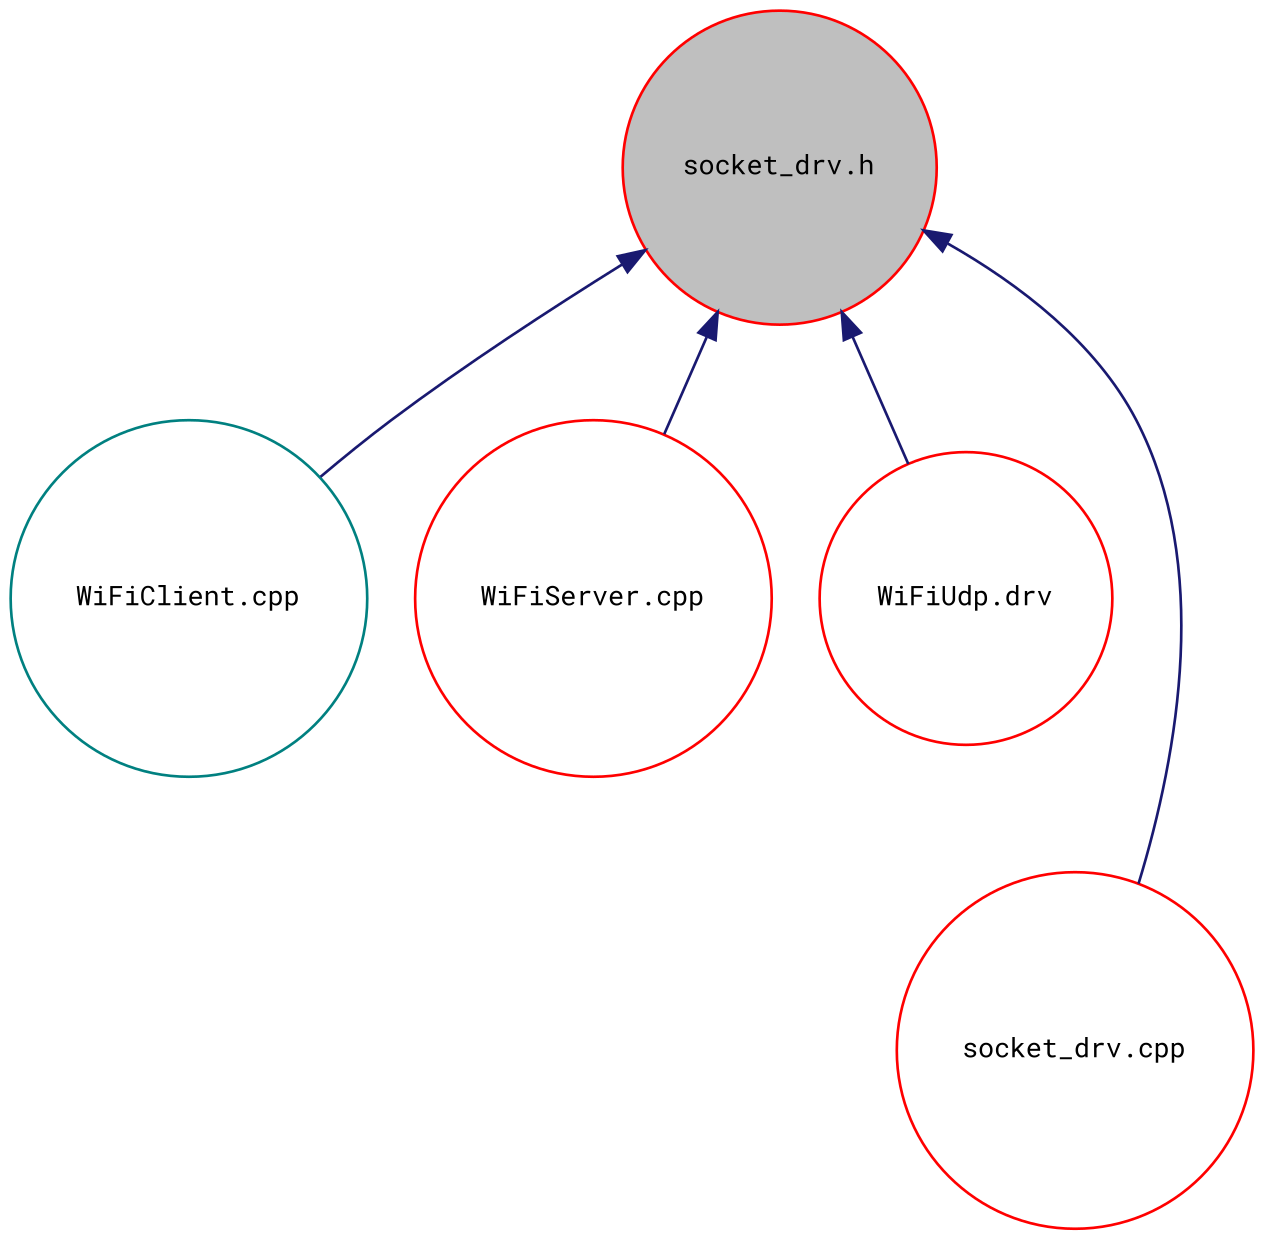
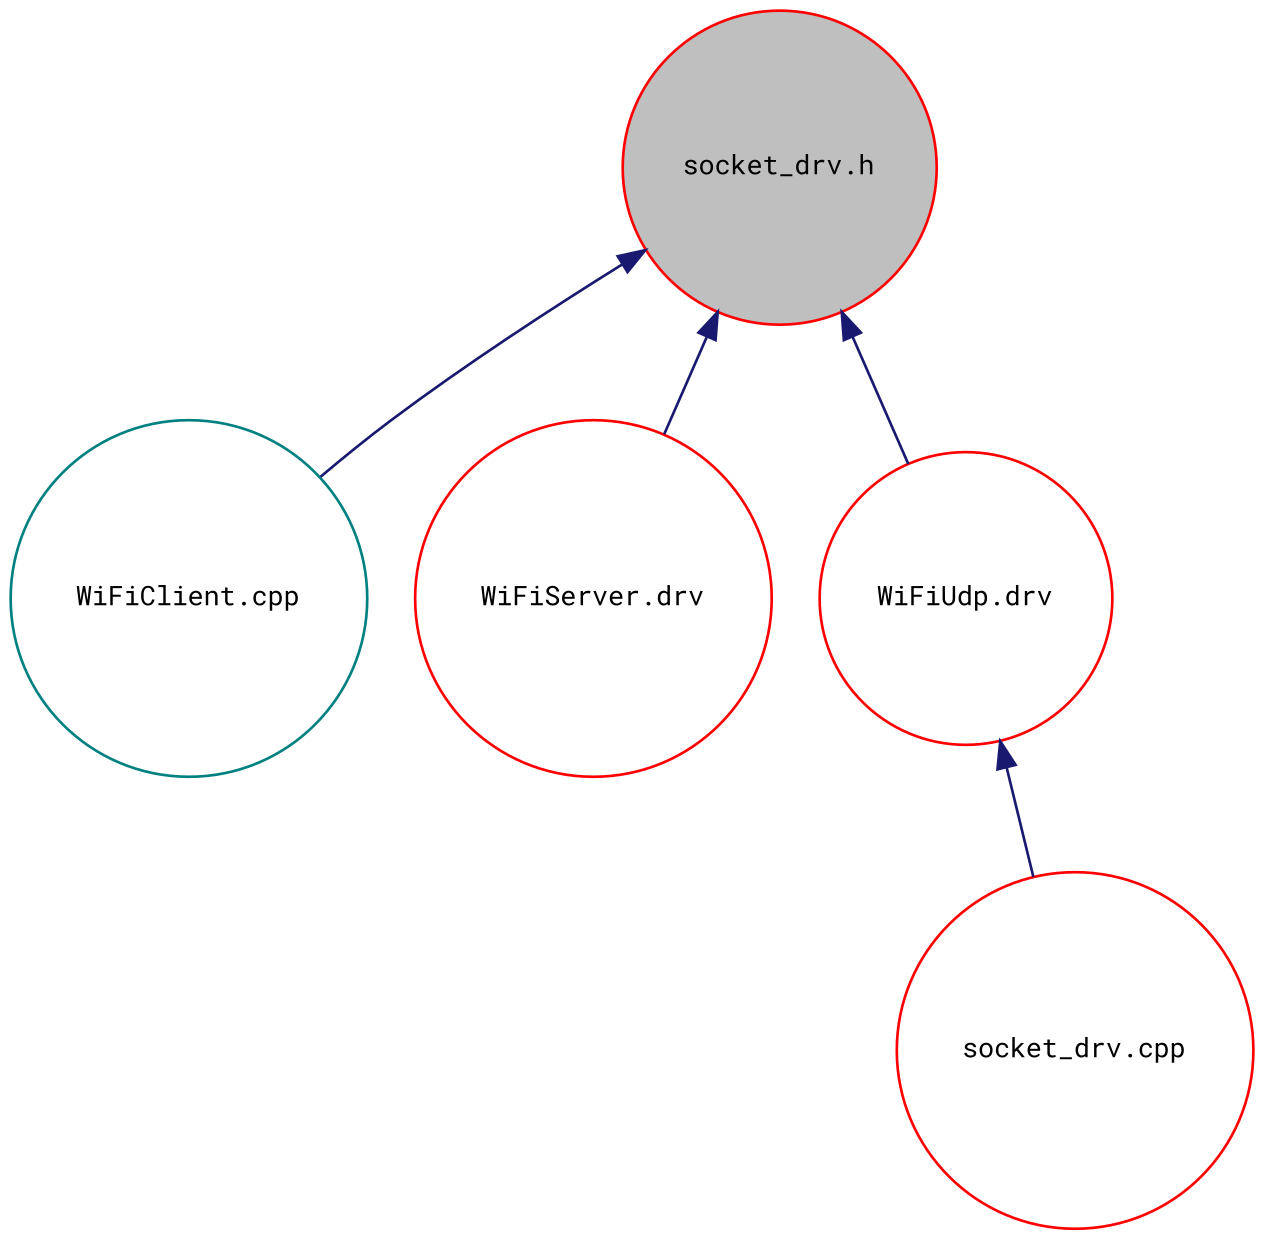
edge "socket_drv.cpp" -> "socket_drv.h": now "socket_drv.cpp" -> "WiFiUdp.drv"
node "WiFiServer.cpp": label "WiFiServer.cpp" -> "WiFiServer.drv"
